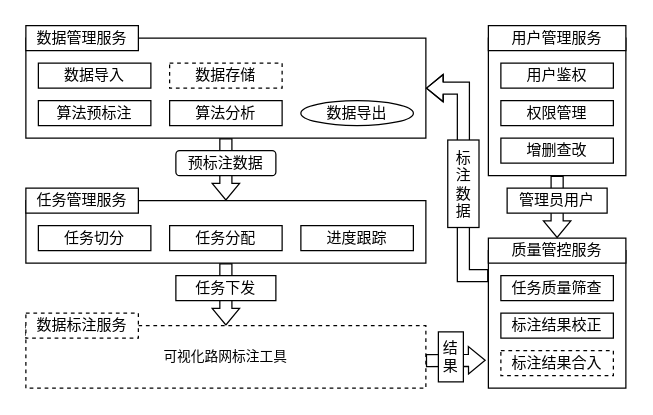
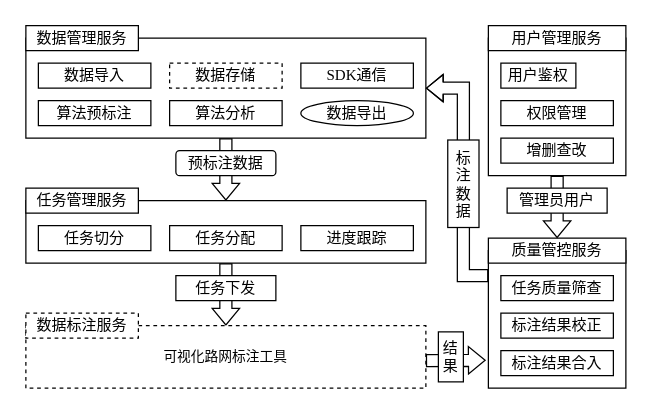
node "SDK通信": added
node "用户鉴权": size 113x25 -> 75x25
node "标注结果合入": style dashed -> solid
